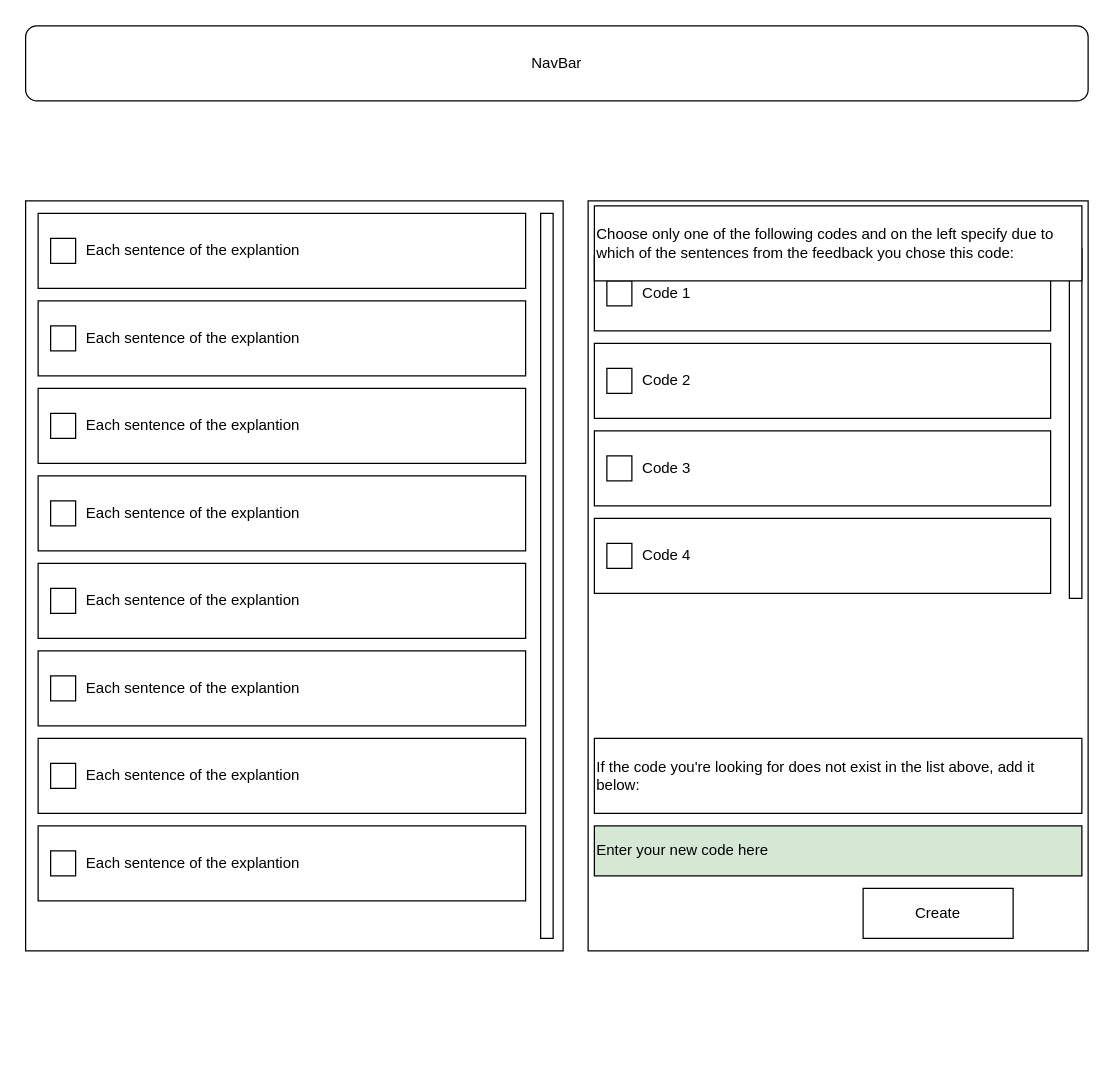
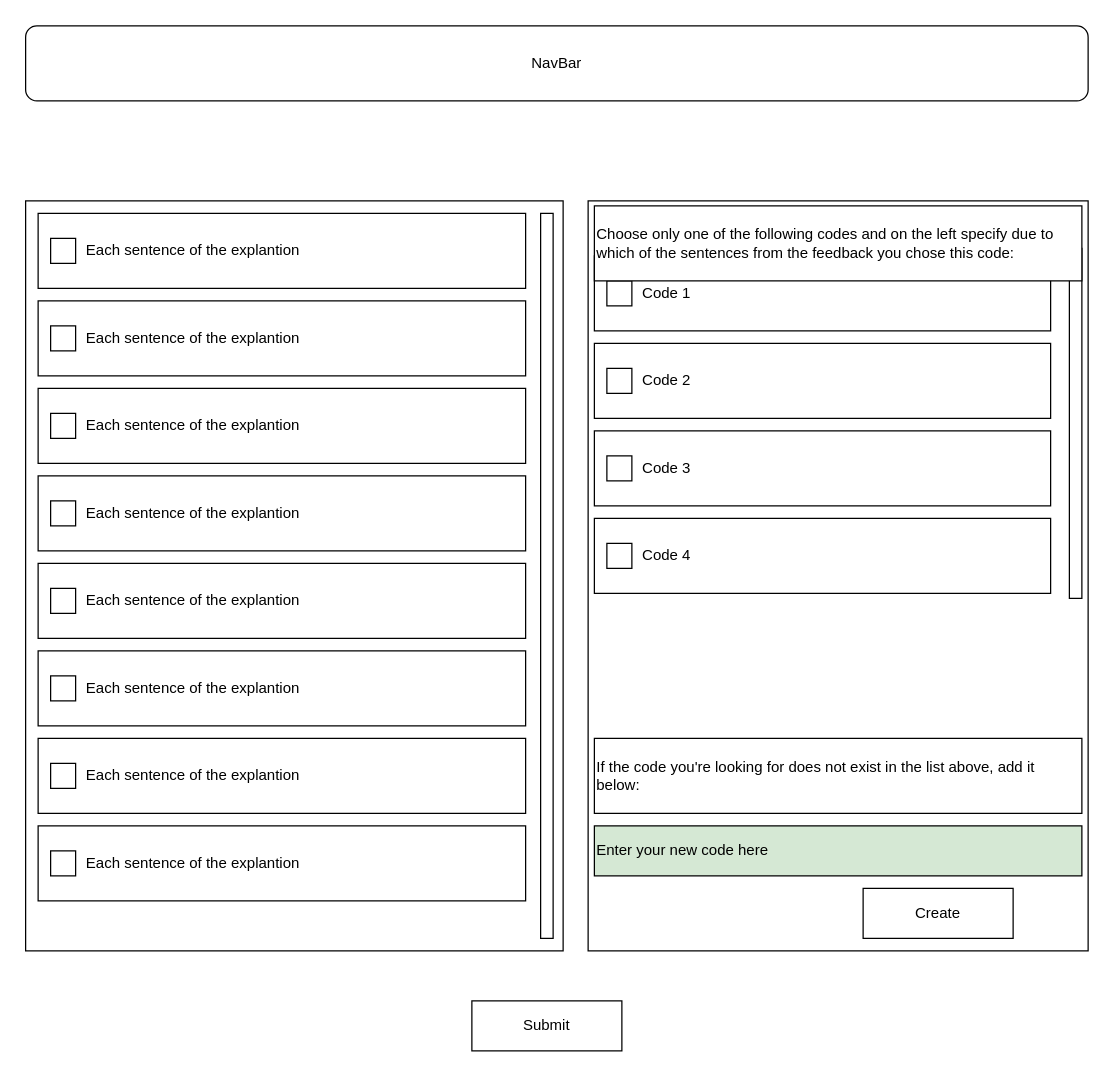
node "Submit": added
